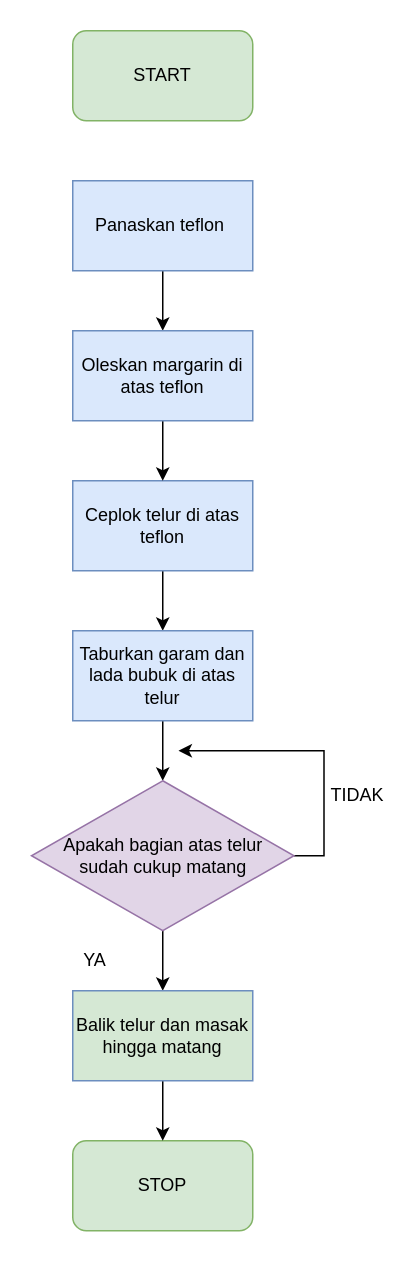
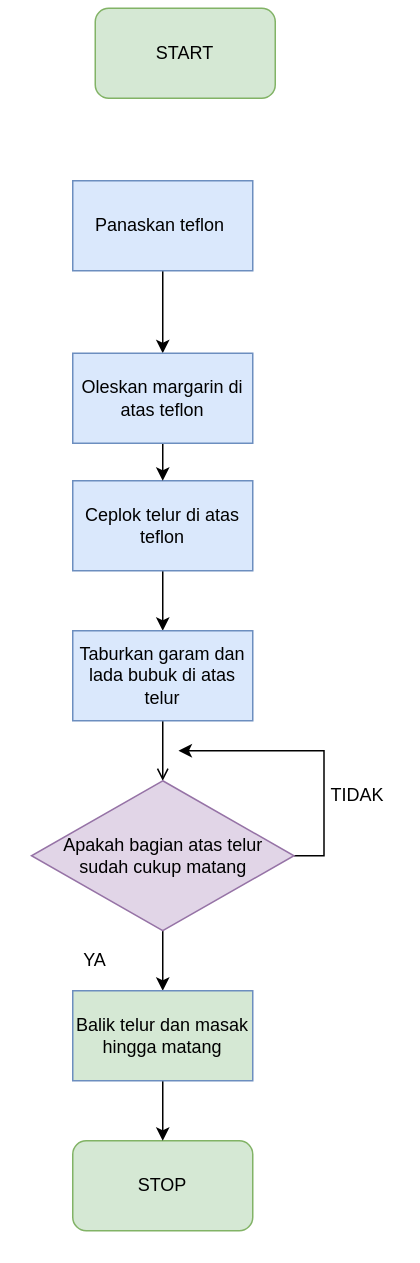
node "START": moved (163, 76) -> (185, 53)
node "Oleskan margarin di atas teflon": moved (163, 376) -> (163, 398)
edge "Taburkan garam dan lada bubuk di atas telur" -> "Apakah bagian atas telur sudah cukup matang": arrowhead classic -> open
